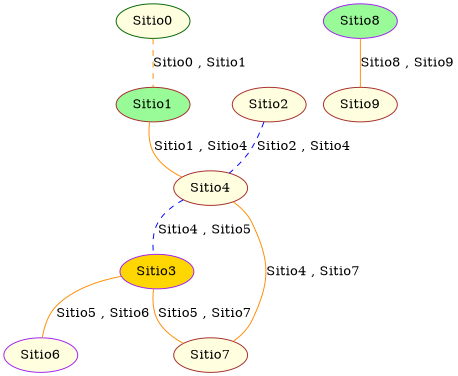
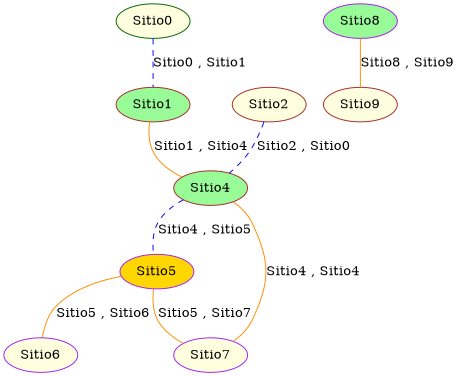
edge "Sitio0" -- "Sitio1": color darkorange -> blue
edge "Sitio2" -- "Sitio4": label "Sitio2 , Sitio4" -> "Sitio2 , Sitio0"
node "Sitio4": fillcolor lightyellow -> palegreen
node "Sitio3": label "Sitio3" -> "Sitio5"
edge "Sitio4" -- "Sitio7": label "Sitio4 , Sitio7" -> "Sitio4 , Sitio4"
node "Sitio7": color brown -> purple
